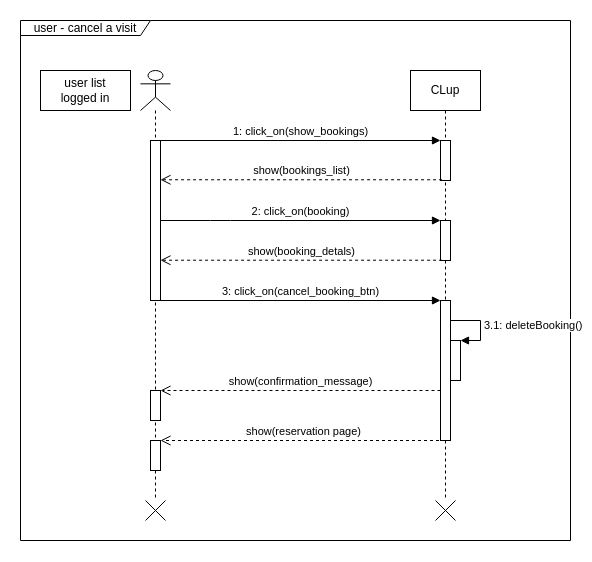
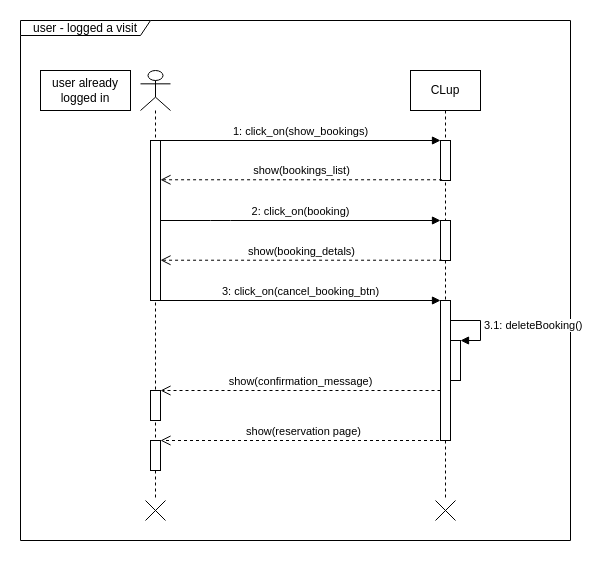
node "user - cancel a visit": label "user - cancel a visit" -> "user - logged a visit"
node "user list logged in": label "user list logged in" -> "user already logged in"
